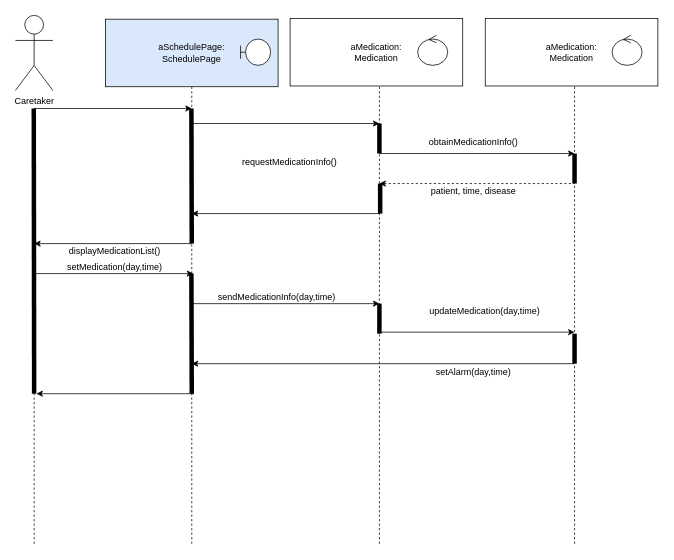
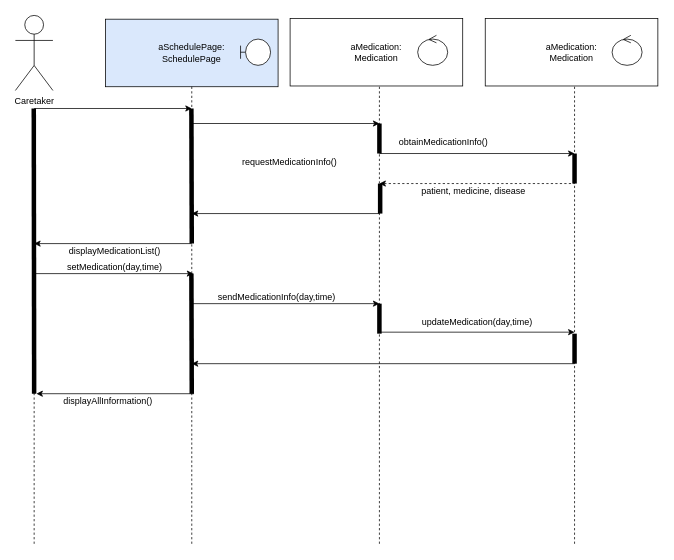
node "obtainMedicationInfo()": moved (473, 142) -> (443, 142)
node "patient, time, disease": label "patient, time, disease" -> "patient, medicine, disease"
node "updateMedication(day,time)": moved (484, 311) -> (477, 322)
node "setAlarm(day,time)": removed
node "displayAllInformation()": added
